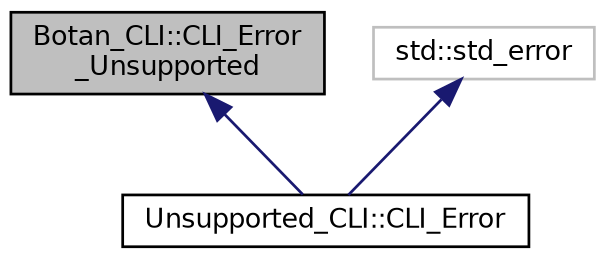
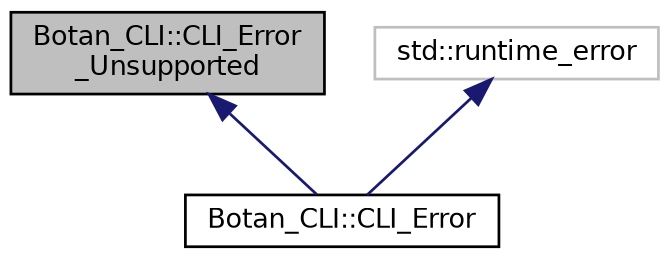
node "std::std_error": label "std::std_error" -> "std::runtime_error"
node "Unsupported_CLI::CLI_Error": label "Unsupported_CLI::CLI_Error" -> "Botan_CLI::CLI_Error"
